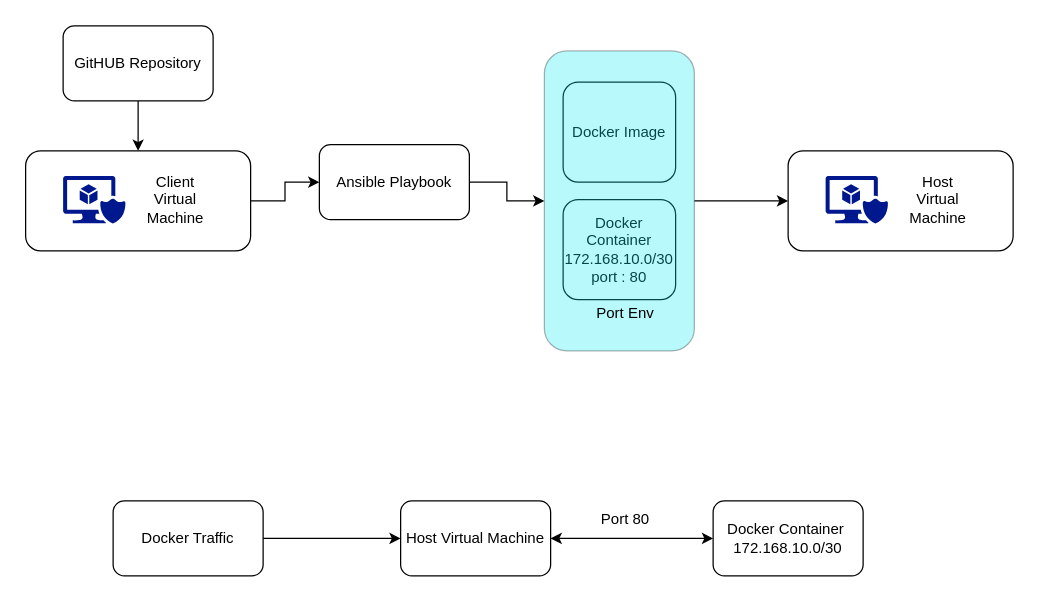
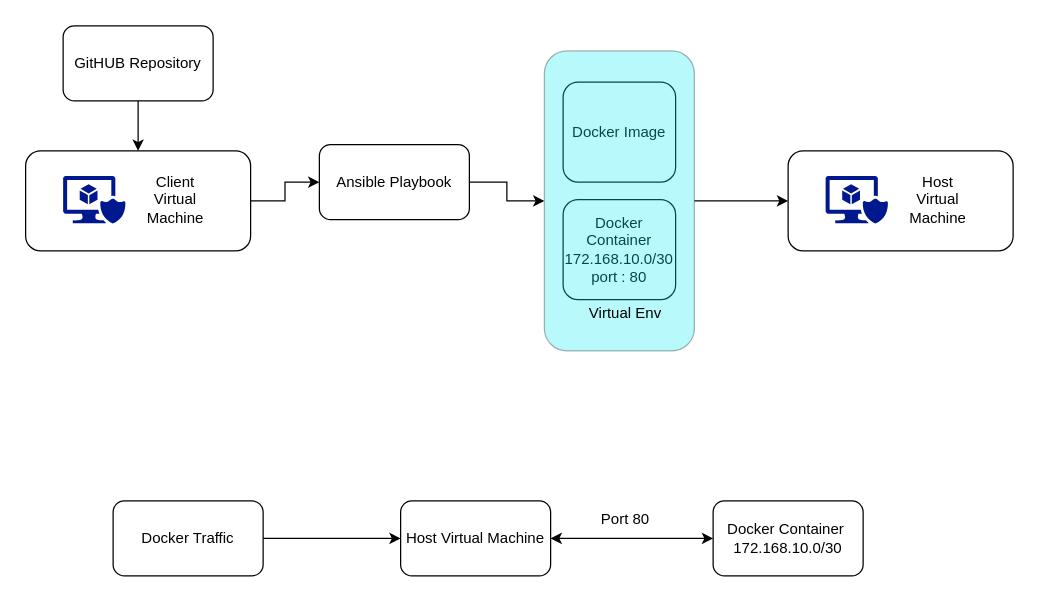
node "Port Env": label "Port Env" -> "Virtual Env"
